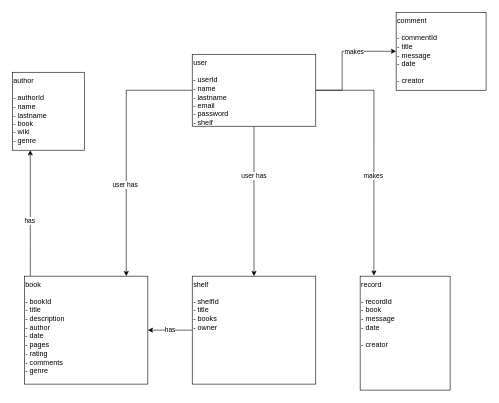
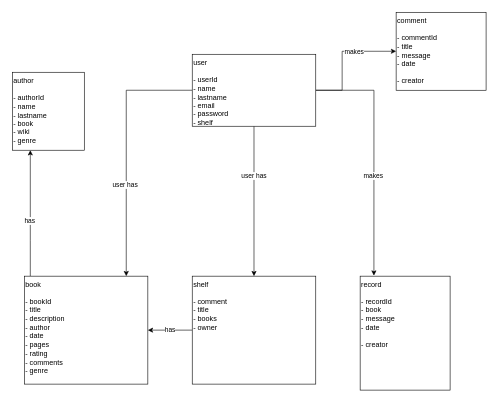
node "shelf - shelfId - title - books - owner": label "shelf - shelfId - title - books - owner" -> "shelf - comment - title - books - owner"
